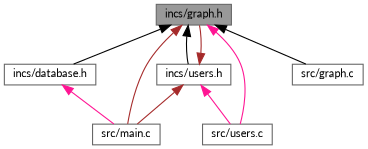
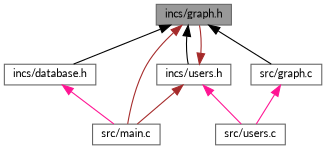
edge "src/users.c" -> "incs/graph.h": now "src/users.c" -> "src/graph.c"
